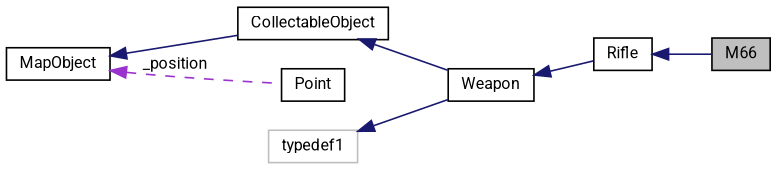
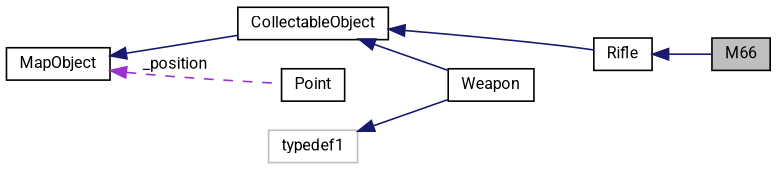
edge "Rifle" -> "Weapon": now "Rifle" -> "CollectableObject"
